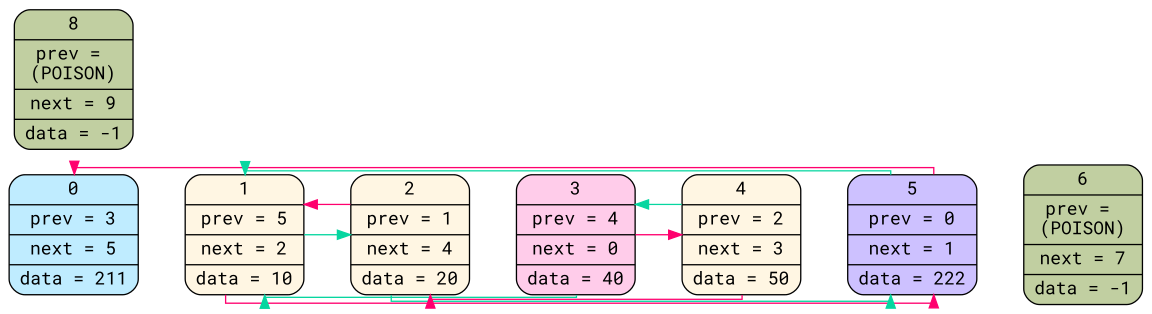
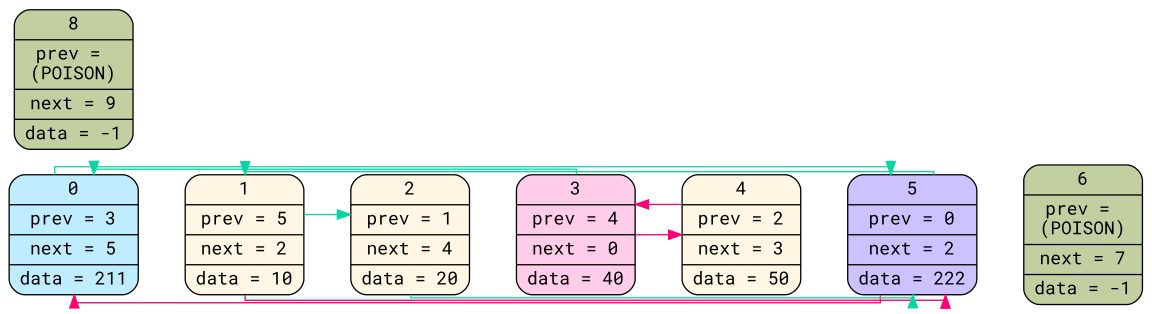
edge "0" -> "5": added
edge "2" -> "1": removed
edge "4" -> "3": color #06d6a0 -> #ff006e
node "5": text "next = 1" -> "next = 2"
edge "3" -> "1": now "3" -> "0"
edge "4" -> "2": removed
